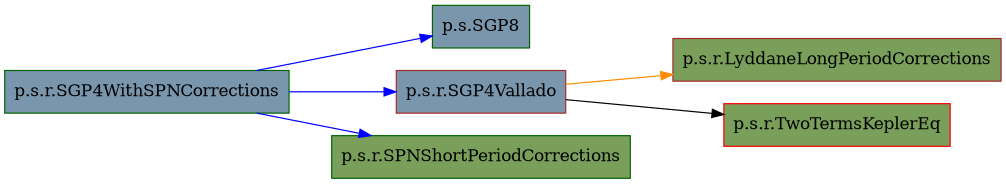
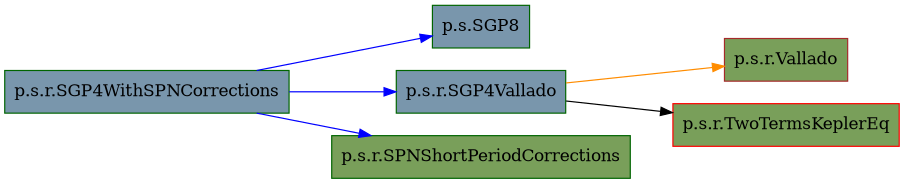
node "p.s.r.LyddaneLongPeriodCorrections": label "p.s.r.LyddaneLongPeriodCorrections" -> "p.s.r.Vallado"
node "p.s.r.SGP4Vallado": color brown -> darkgreen
